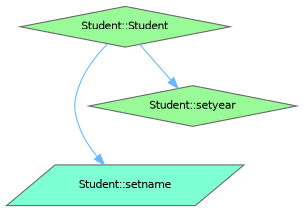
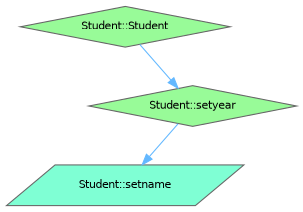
edge "Student::Student" -> "Student::setname": now "Student::setyear" -> "Student::setname"
